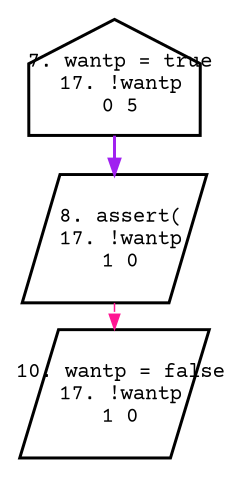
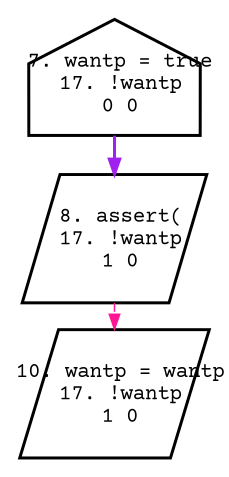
node "7. wantp = true 17. !wantp 0 5": label "7. wantp = true 17. !wantp 0 5" -> "7. wantp = true 17. !wantp 0 0"
node "10. wantp = false 17. !wantp 1 0": label "10. wantp = false 17. !wantp 1 0" -> "10. wantp = wantp 17. !wantp 1 0"
